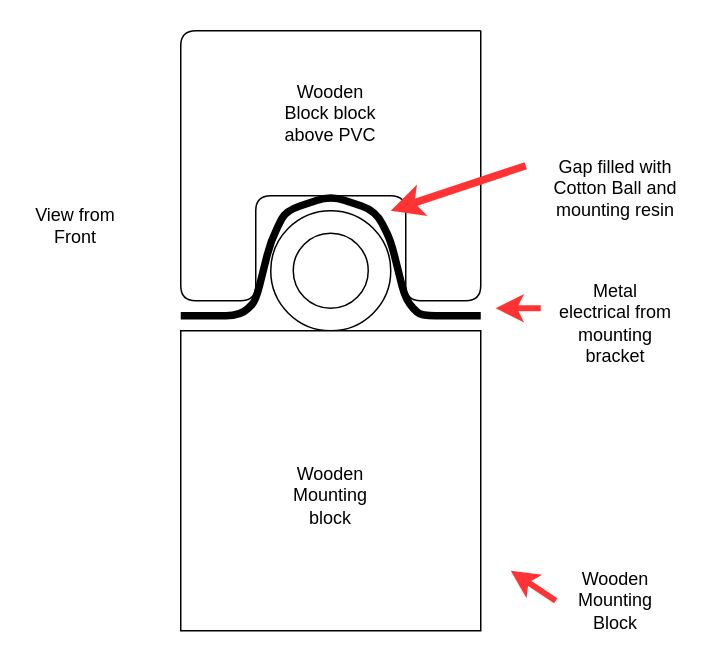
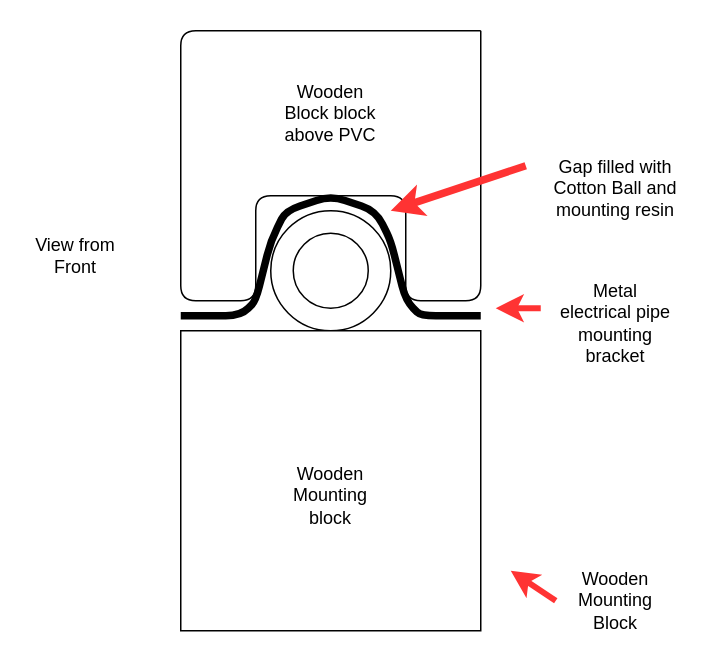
node "View from Front": moved (76, 226) -> (76, 256)
node "Metal electrical from mounting bracket": label "Metal electrical from mounting bracket" -> "Metal electrical pipe mounting bracket"
